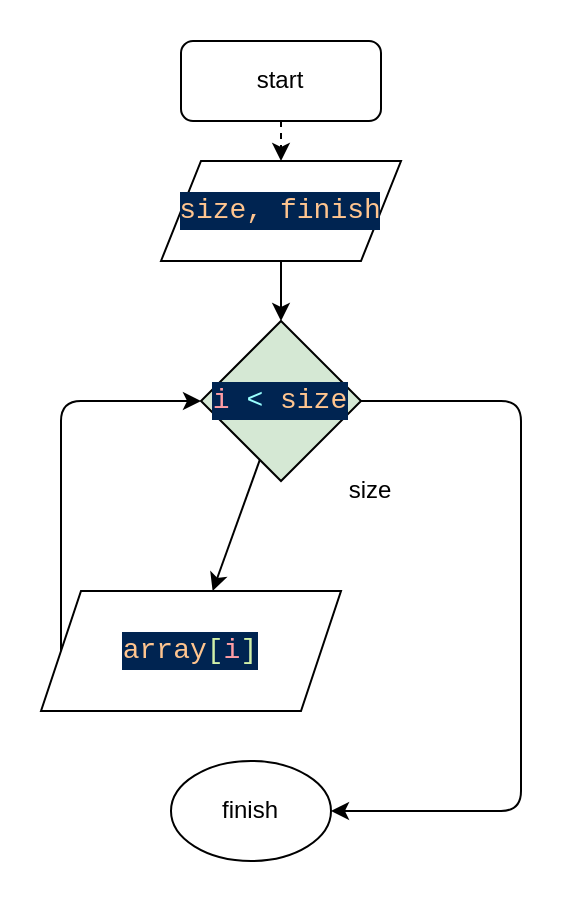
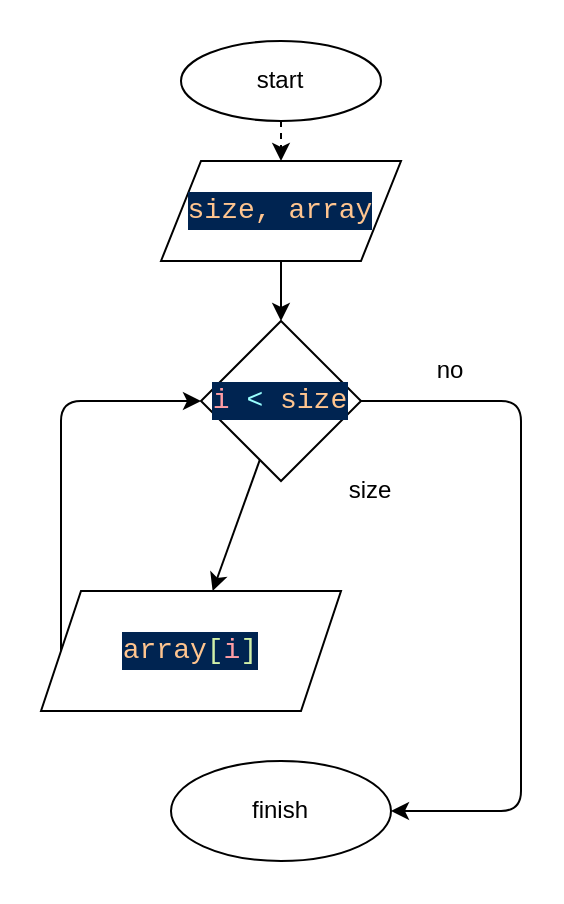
node "start": shape rounded rectangle -> ellipse
node "size, finish": label "size, finish" -> "size, array"
node "no": added
node "i < size": fillcolor #d5e8d4 -> #ffffff
node "finish": size 160x100 -> 220x100
